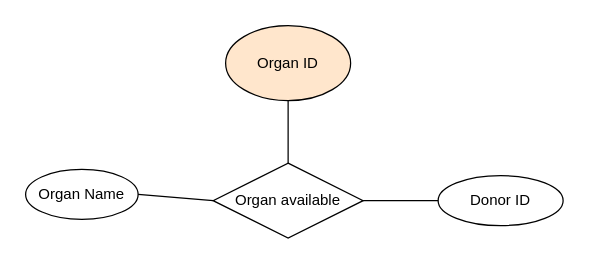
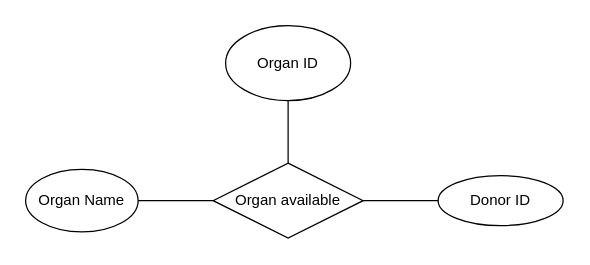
node "Organ ID": fillcolor #ffe6cc -> #ffffff
node "Organ Name": size 113x50 -> 113x63
